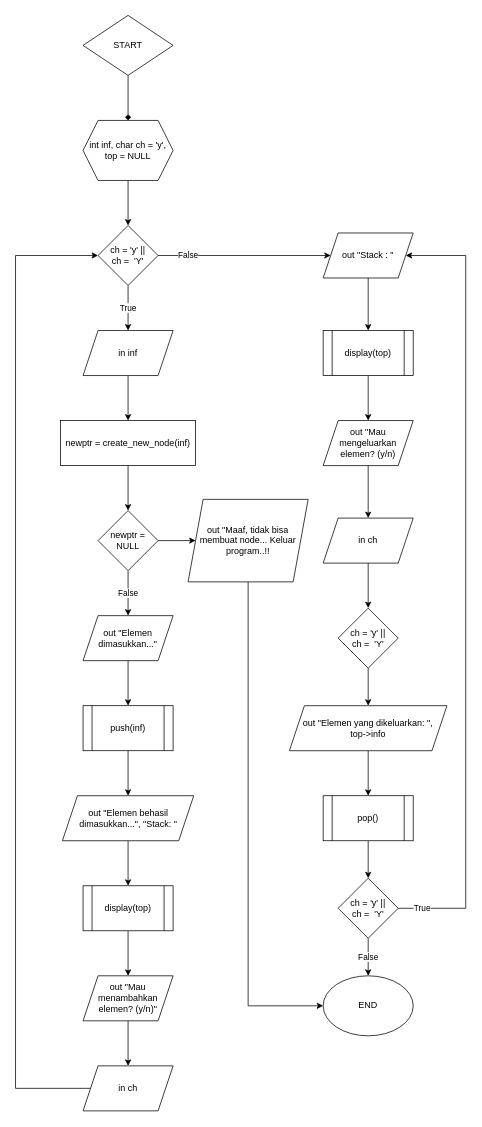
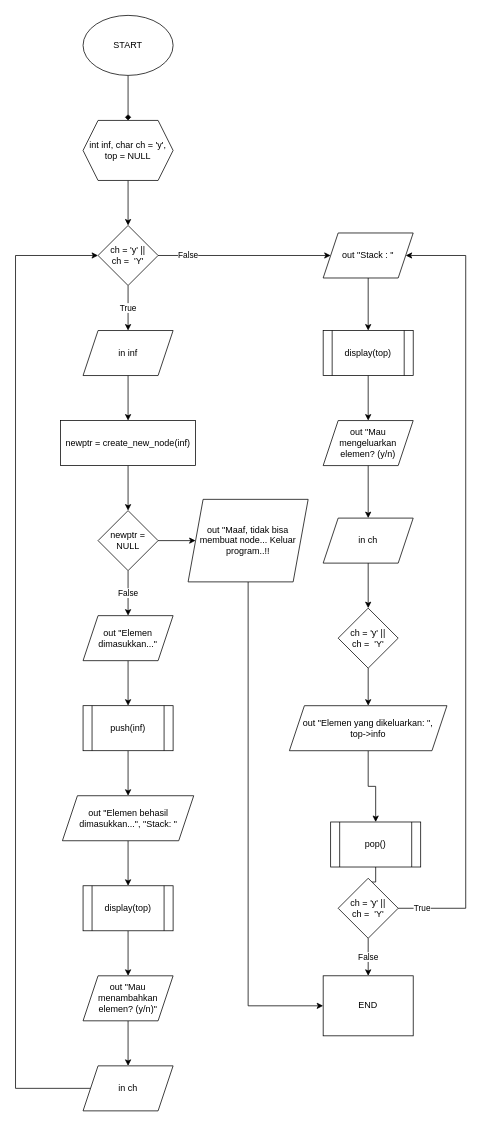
node "START": shape diamond -> ellipse
node "pop()": moved (368, 818) -> (375, 844)
node "END": shape ellipse -> rectangle
